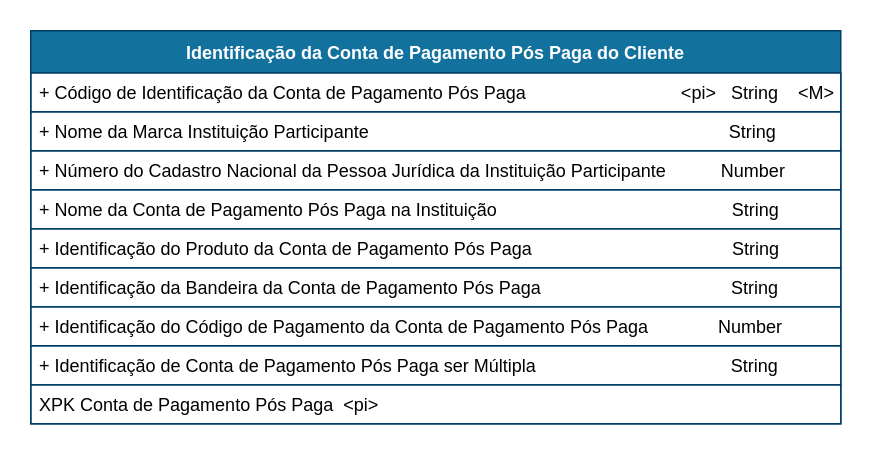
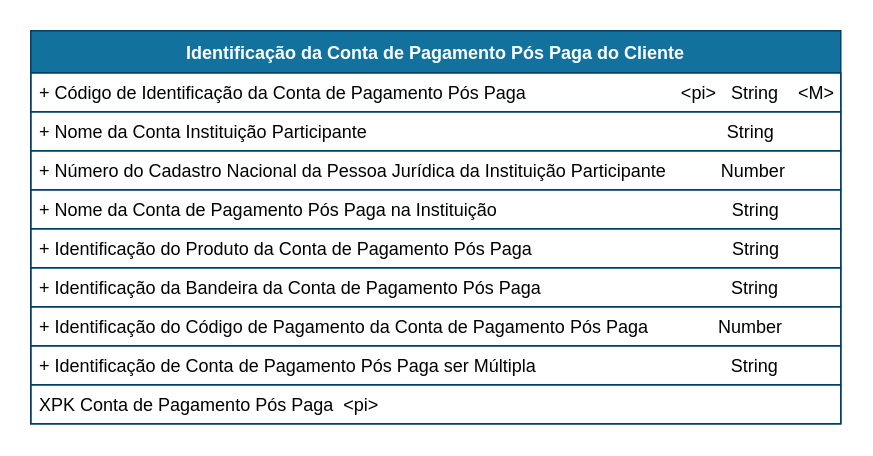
node "+ Nome da Marca Instituição Participante String": label "+ Nome da Marca Instituição Participante String" -> "+ Nome da Conta Instituição Participante String"
